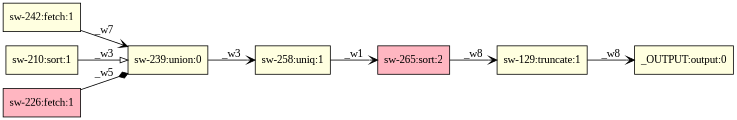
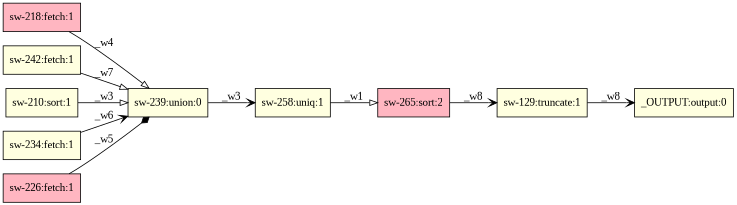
node "sw-218:fetch:1": added
edge "sw-242:fetch:1" -> "sw-239:union:0": arrowhead vee -> onormal
edge "sw-258:uniq:1" -> "sw-265:sort:2": arrowhead vee -> onormal
node "sw-234:fetch:1": added
